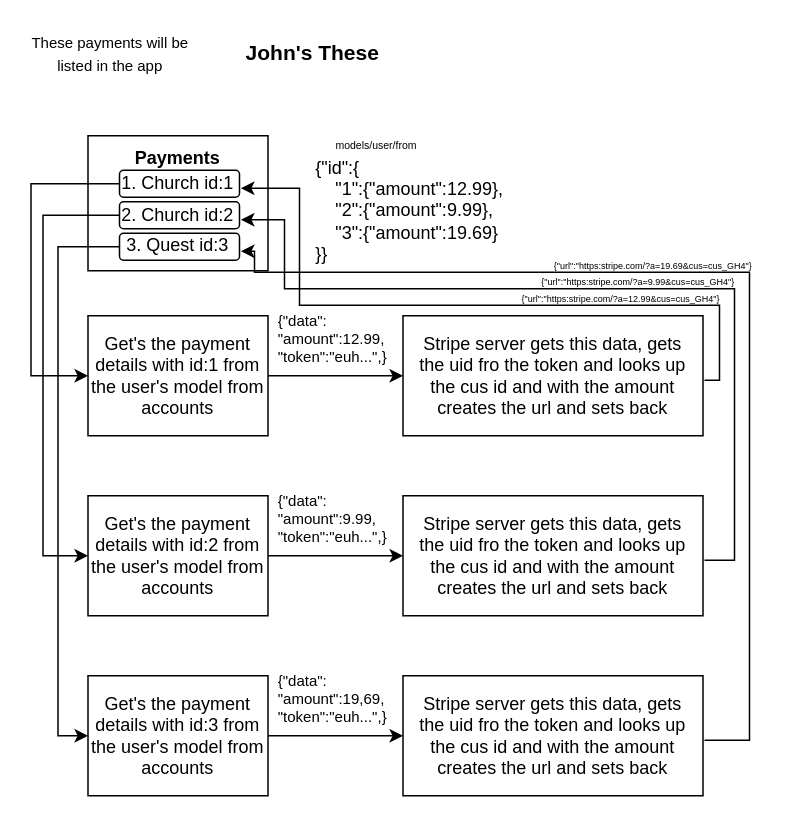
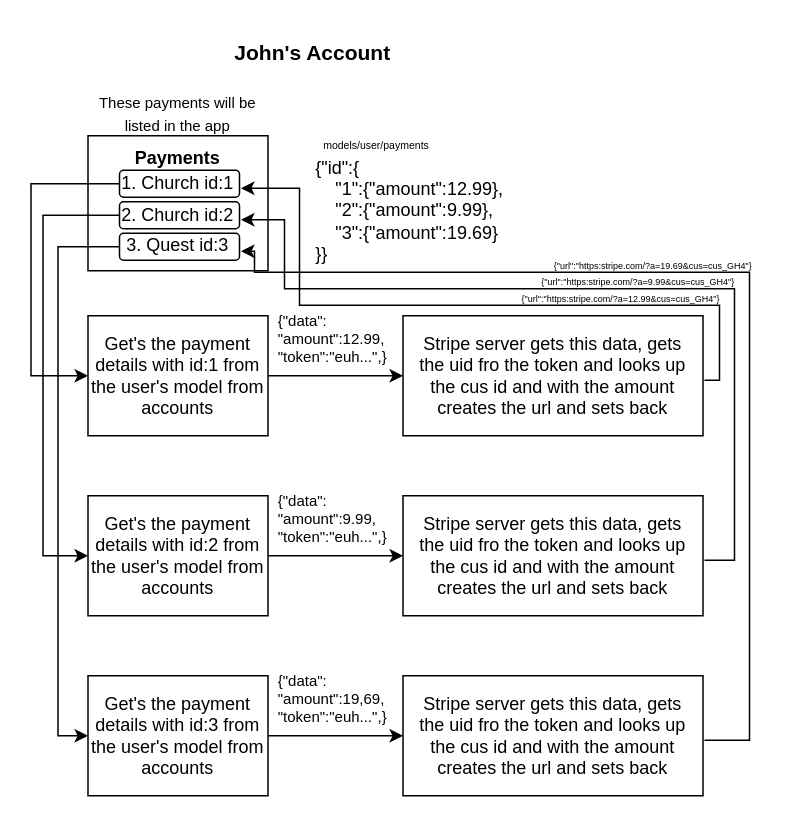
node "These payments will be listed in the app": moved (110, 53) -> (178, 113)
node "John's These": label "John's These" -> "John's Account"
node "models/user/from": label "models/user/from" -> "models/user/payments"
